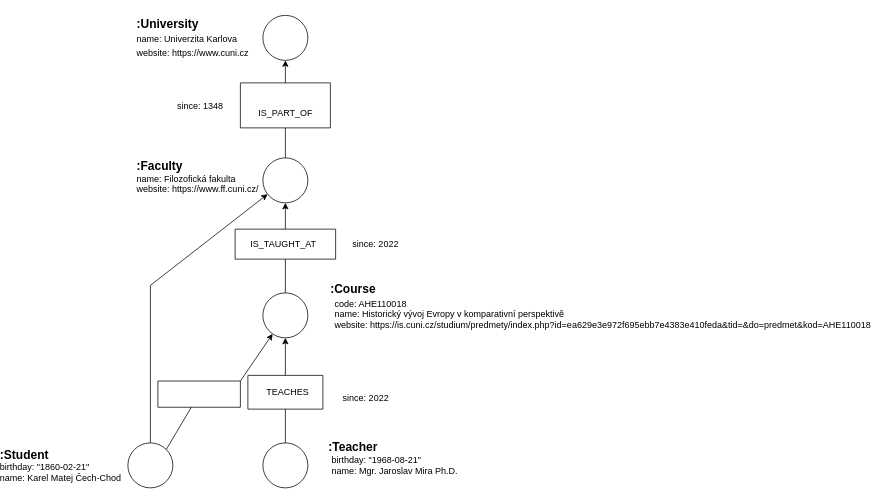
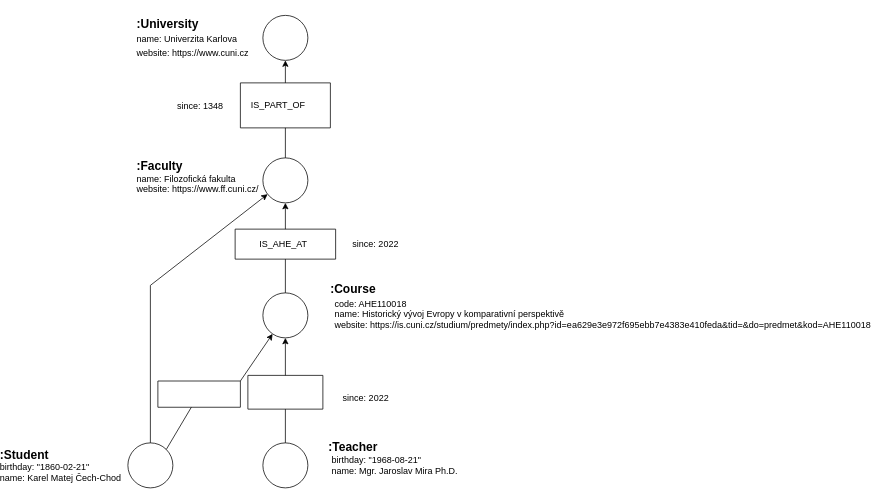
node "IS_PART_OF": moved (285, 113) -> (278, 105)
node "IS_TAUGHT_AT": label "IS_TAUGHT_AT" -> "IS_AHE_AT"
node "TEACHES": removed
